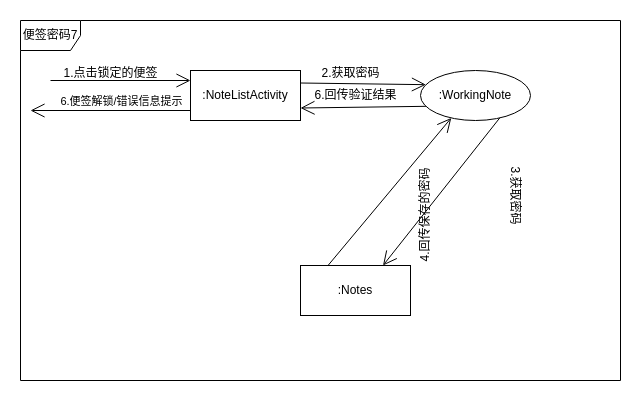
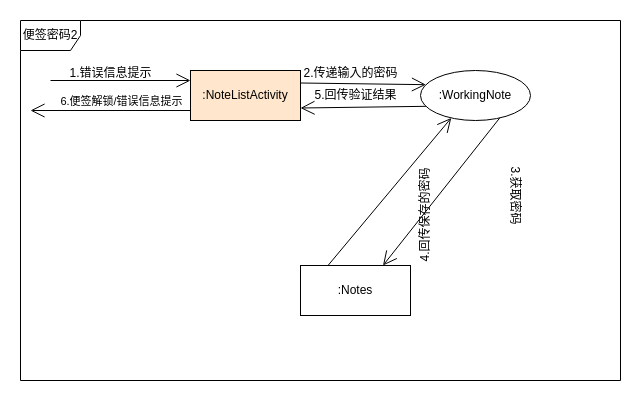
node "便签密码7": label "便签密码7" -> "便签密码2"
node "1.点击锁定的便签": label "1.点击锁定的便签" -> "1.错误信息提示"
node "2.获取密码": label "2.获取密码" -> "2.传递输入的密码"
node ":NoteListActivity": fillcolor #ffffff -> #ffe6cc
node "6.回传验证结果": label "6.回传验证结果" -> "5.回传验证结果"
